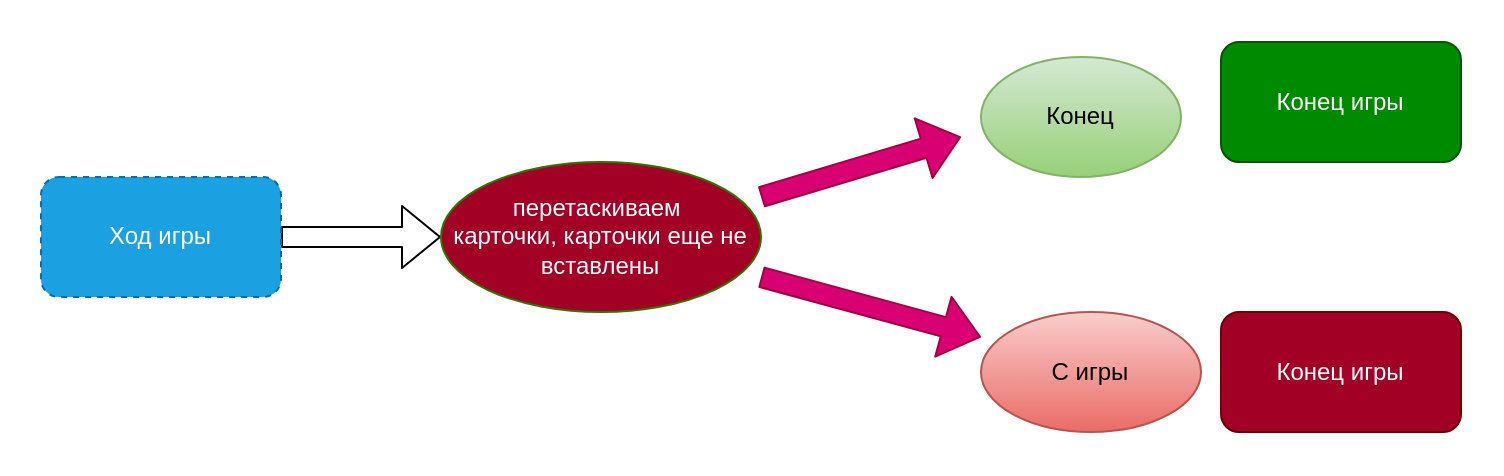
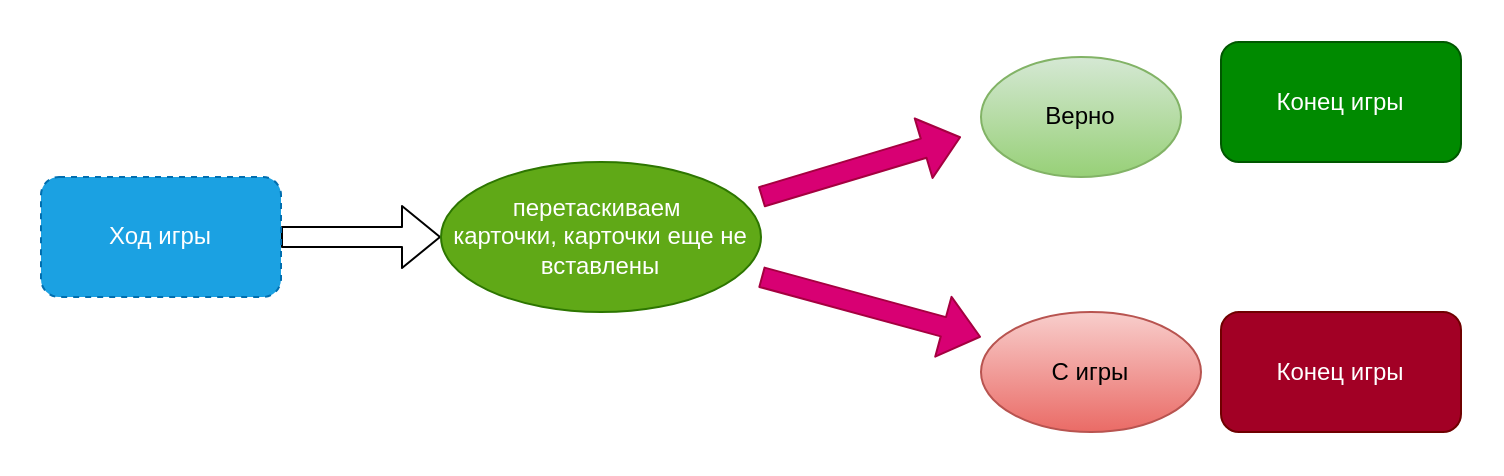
node "Конец": label "Конец" -> "Верно"
node "перетаскиваем карточки, карточки еще не вставлены": fillcolor #a20025 -> #60a917
